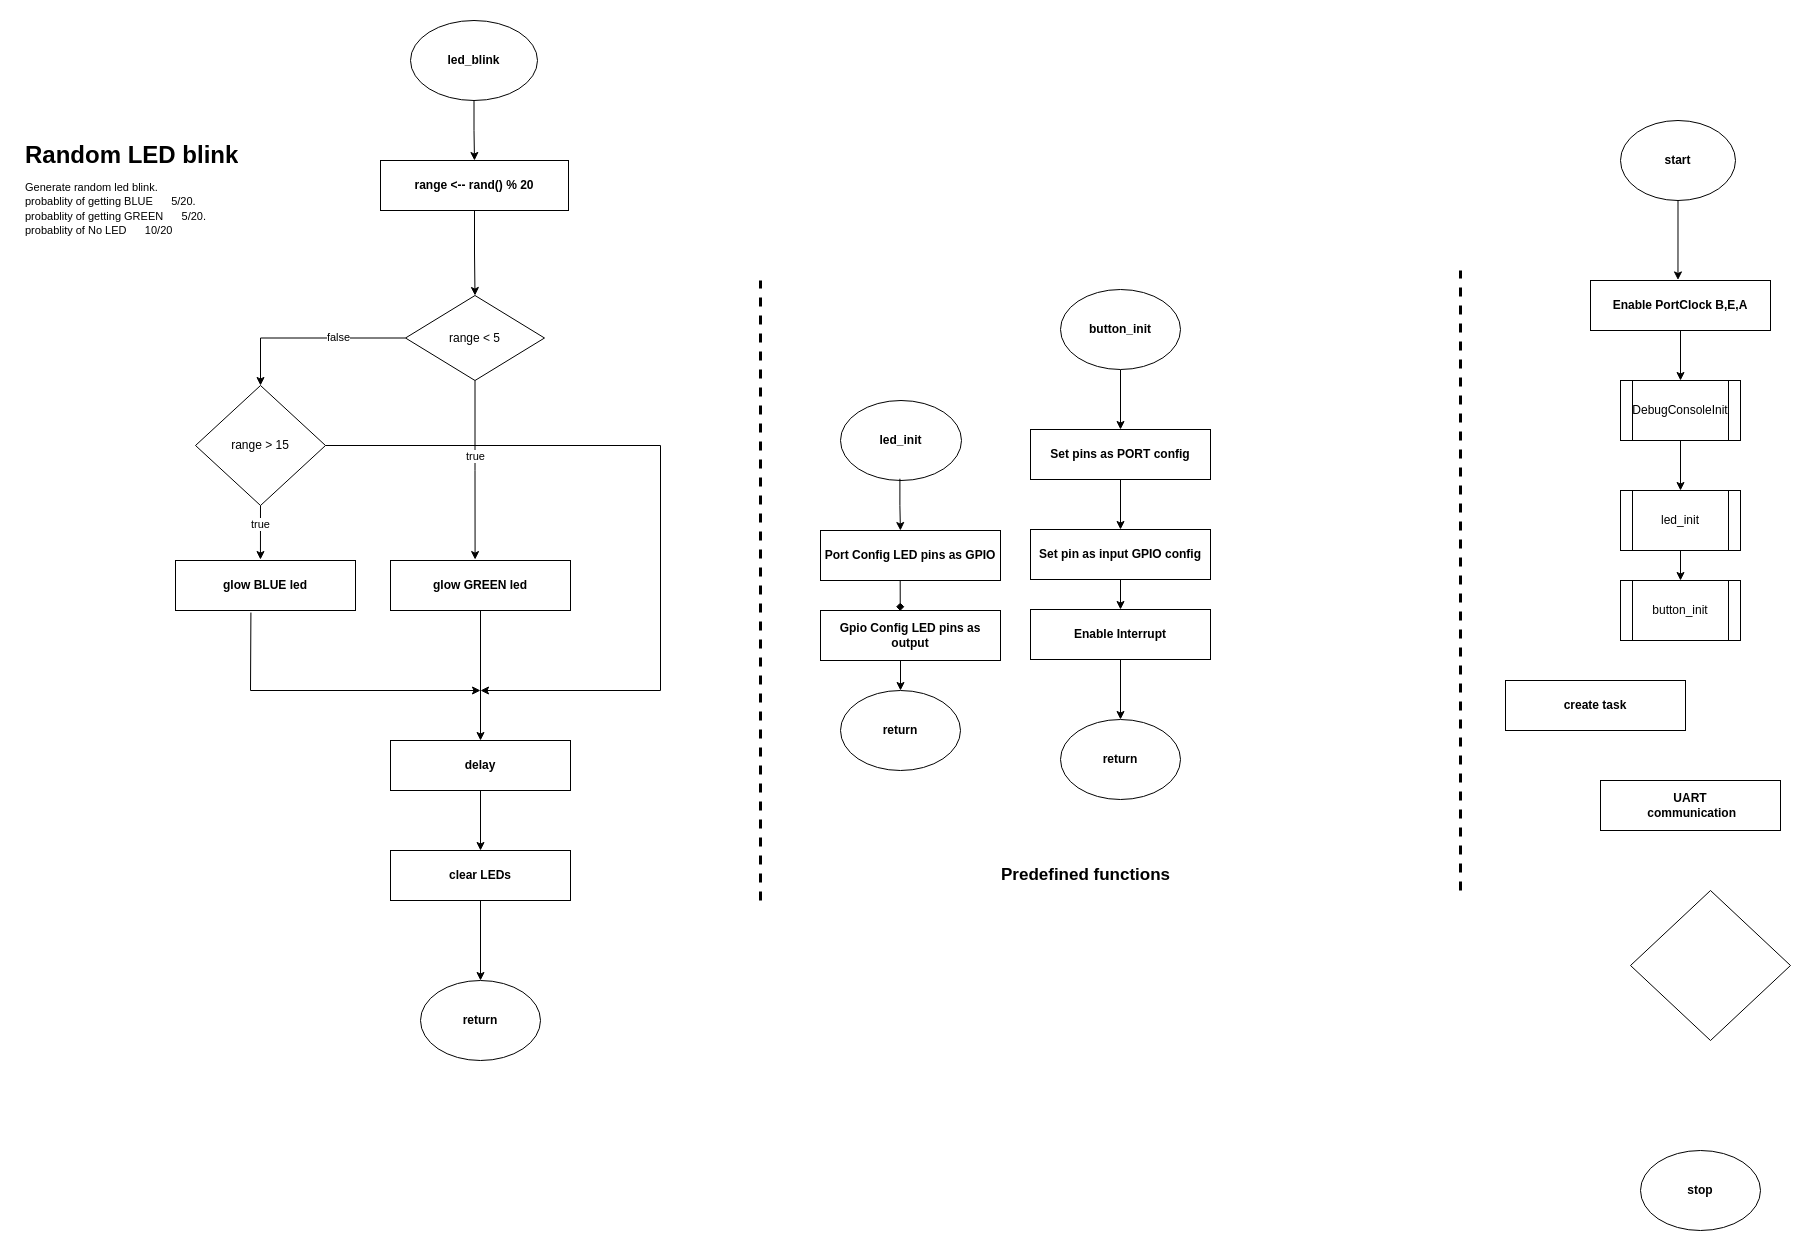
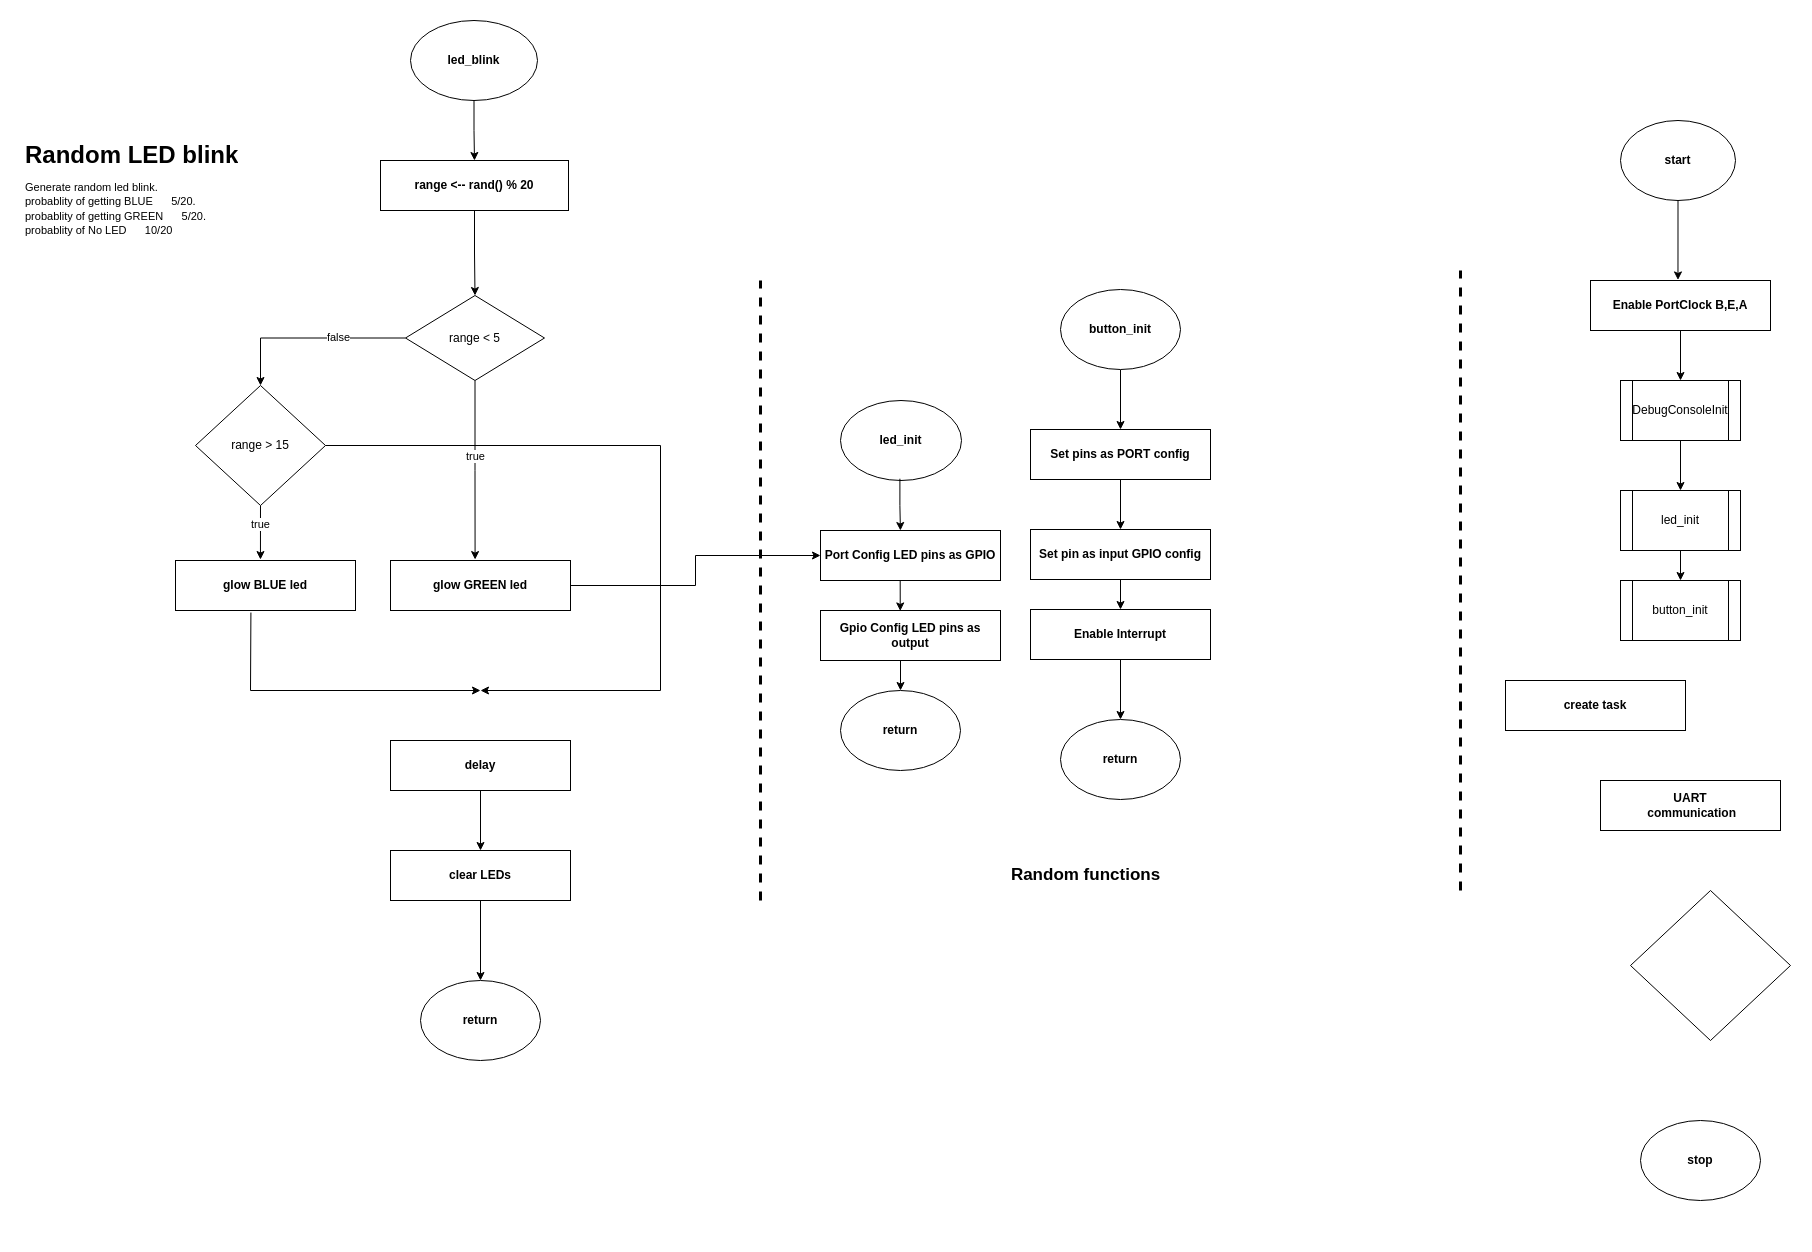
edge "Port Config LED pins as GPIO" -> "Gpio Config LED pins as output": arrowhead diamond -> classic
edge "glow GREEN led" -> "delay": now "glow GREEN led" -> "Port Config LED pins as GPIO"
node "Predefined functions": label "Predefined functions" -> "Random functions"
node "stop": moved (1701, 1191) -> (1701, 1161)
